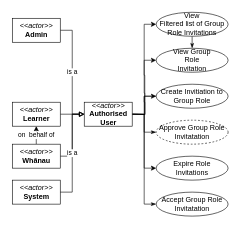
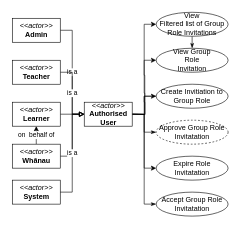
node "<<actor>> Teacher": added
edge "<<actor>> Teacher" -> "<<actor>> Authorised User": added, label "is a"
node "Expire Role Invitations": label "Expire Role Invitations" -> "Expire Role Invitatation"
